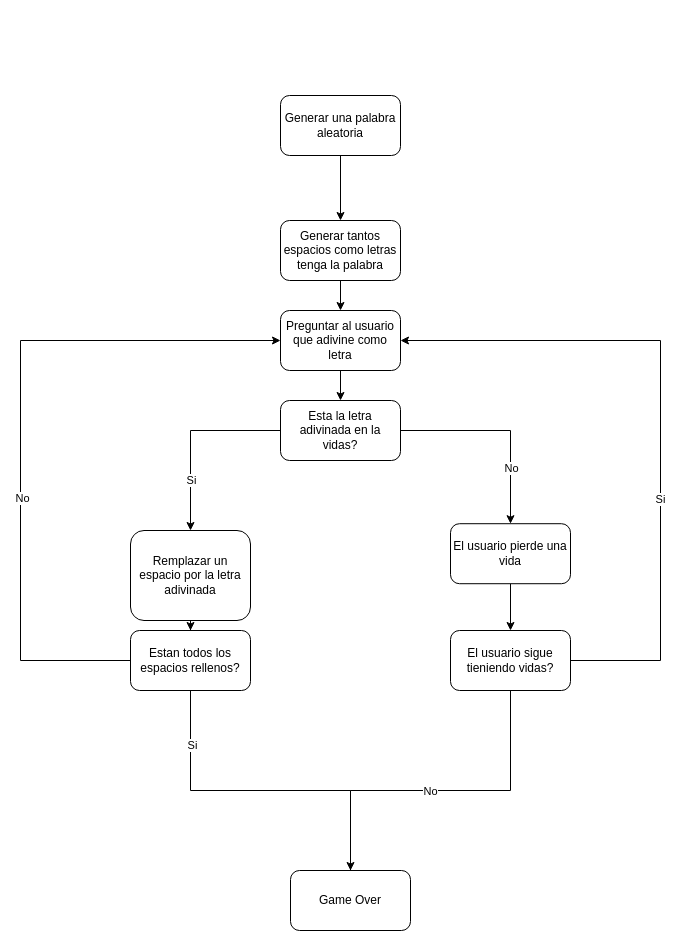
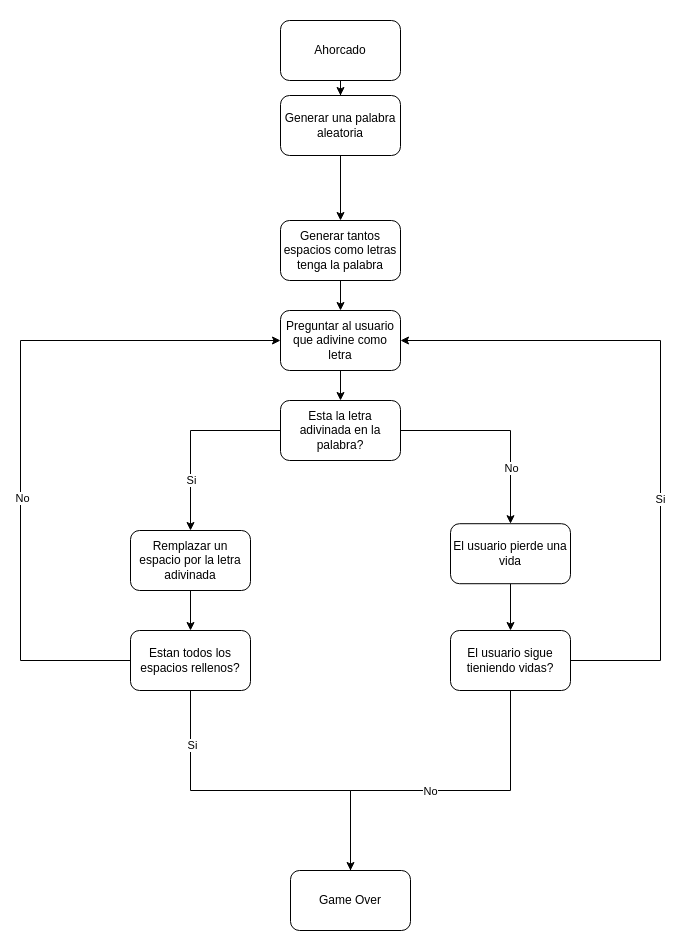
node "Ahorcado": added
edge "Ahorcado" -> "Generar una palabra aleatoria": added
node "Esta la letra adivinada en la vidas?": label "Esta la letra adivinada en la vidas?" -> "Esta la letra adivinada en la palabra?"
node "Remplazar un espacio por la letra adivinada": size 120x90 -> 120x60
